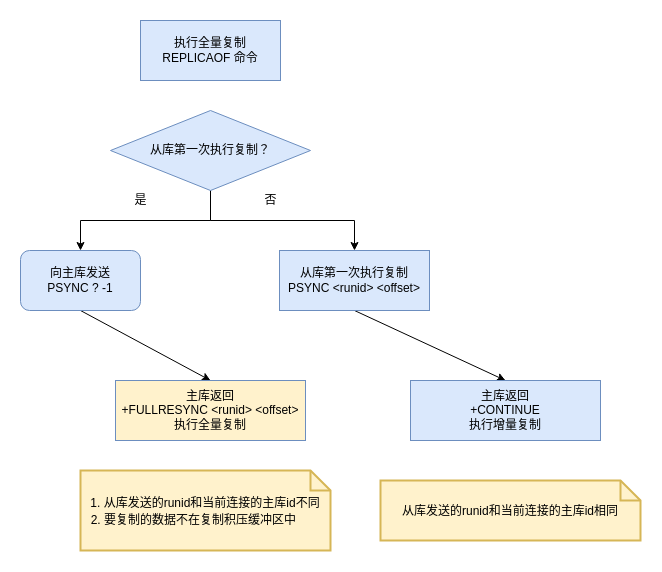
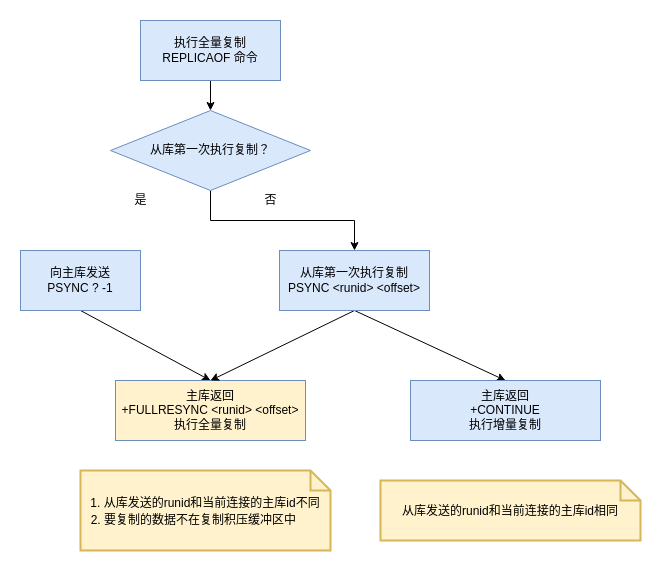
edge "执行全量复制 REPLICAOF 命令" -> "从库第一次执行复制？": added
edge "从库第一次执行复制？" -> "向主库发送 PSYNC ? -1": removed
node "向主库发送 PSYNC ? -1": shape rounded rectangle -> rectangle
edge "从库第一次执行复制 PSYNC <runid> <offset>" -> "主库返回 +FULLRESYNC <runid> <offset> 执行全量复制": added
